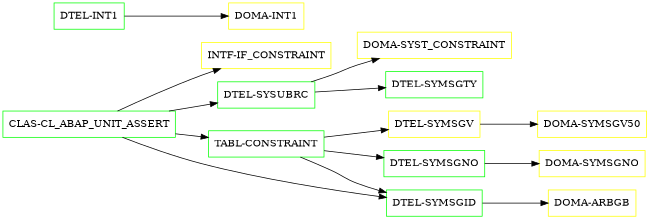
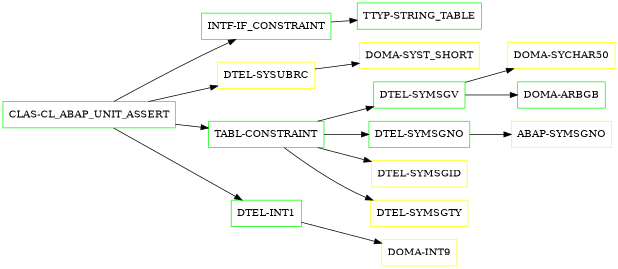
node "DOMA-INT1": label "DOMA-INT1" -> "DOMA-INT9"
node "TTYP-STRING_TABLE": added
node "DOMA-SYST_CONSTRAINT": label "DOMA-SYST_CONSTRAINT" -> "DOMA-SYST_SHORT"
node "INTF-IF_CONSTRAINT": color yellow -> green
node "DTEL-SYMSGTY": color green -> yellow
edge "DTEL-SYSUBRC" -> "DTEL-SYMSGTY": now "TABL-CONSTRAINT" -> "DTEL-SYMSGTY"
node "DTEL-SYSUBRC": color green -> yellow
node "DTEL-SYMSGV": color yellow -> green
node "DOMA-SYMSGV50": label "DOMA-SYMSGV50" -> "DOMA-SYCHAR50"
node "DOMA-SYMSGNO": label "DOMA-SYMSGNO" -> "ABAP-SYMSGNO"
edge "CLAS-CL_ABAP_UNIT_ASSERT" -> "DTEL-SYMSGID": now "CLAS-CL_ABAP_UNIT_ASSERT" -> "DTEL-INT1"
node "DTEL-SYMSGID": color green -> yellow
edge "DTEL-SYMSGID" -> "DOMA-ARBGB": now "DTEL-SYMSGV" -> "DOMA-ARBGB"
node "DOMA-ARBGB": color yellow -> green
